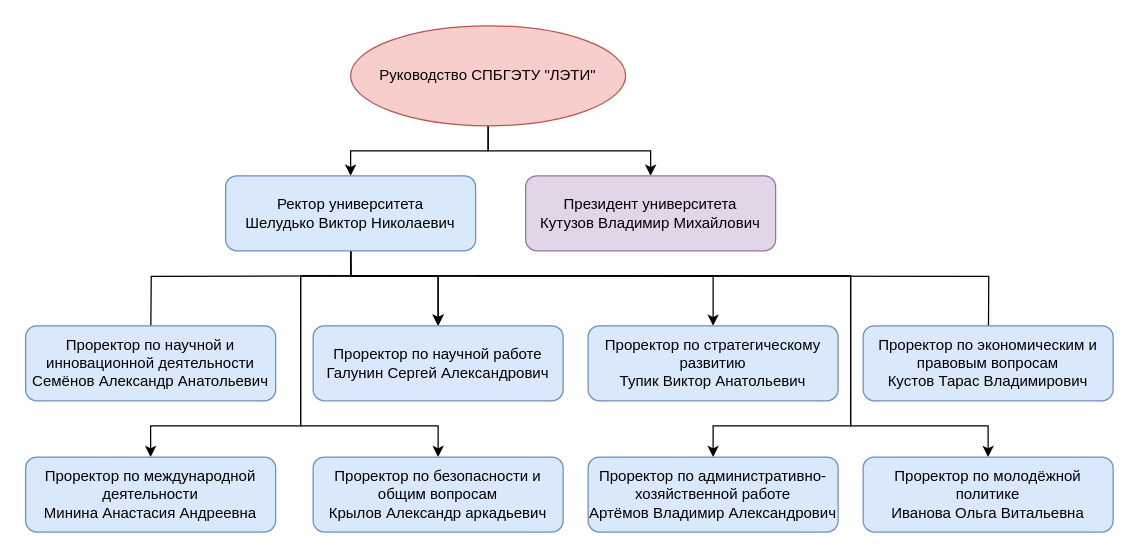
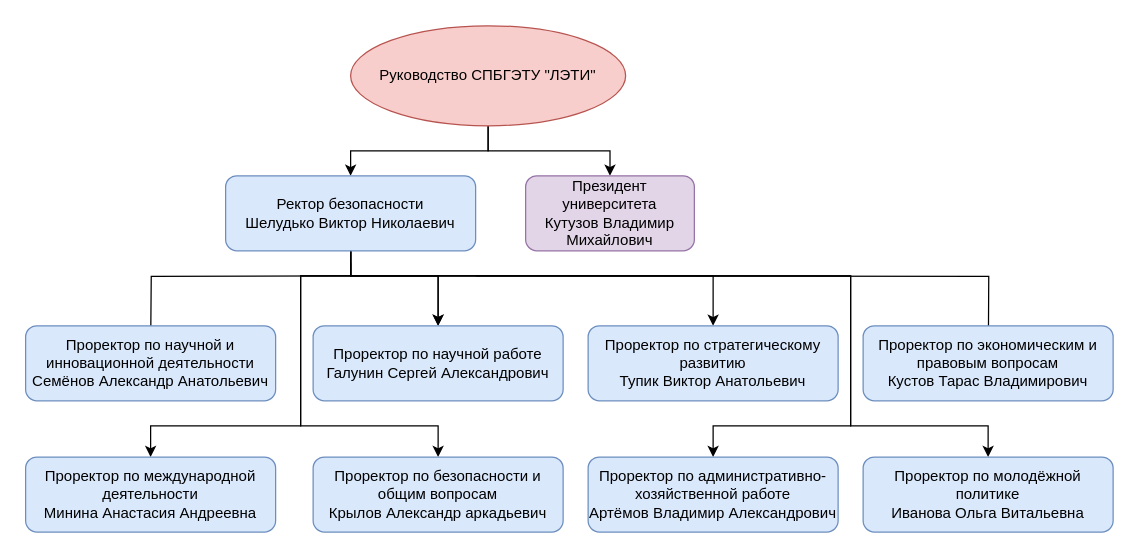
node "Ректор университета Шелудько Виктор Николаевич": label "Ректор университета Шелудько Виктор Николаевич" -> "Ректор безопасности Шелудько Виктор Николаевич"
node "Президент университета Кутузов Владимир Михайлович": size 250x75 -> 169x75
